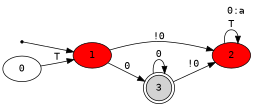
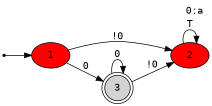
node "0": removed
